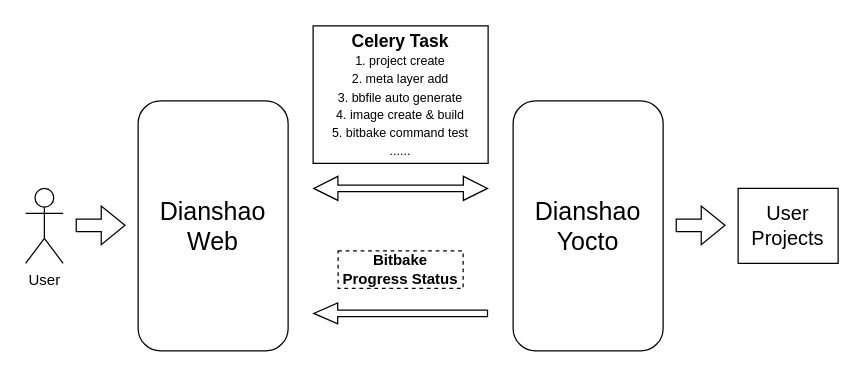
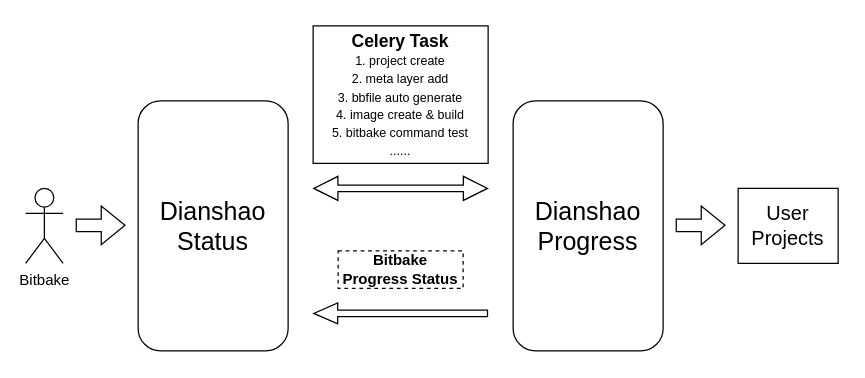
node "Dianshao Web": label "Dianshao Web" -> "Dianshao Status"
node "Dianshao Yocto": label "Dianshao Yocto" -> "Dianshao Progress"
node "User": label "User" -> "Bitbake"
